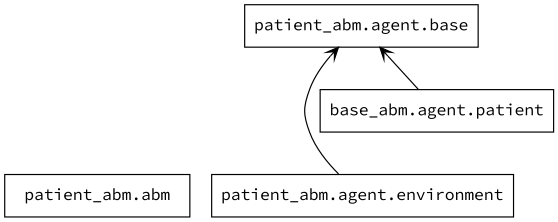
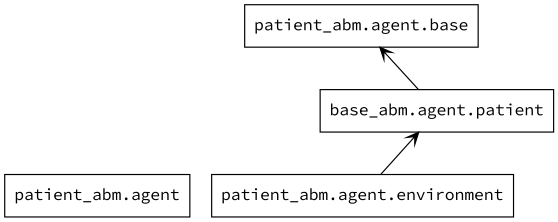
edge "patient_abm.agent.environment" -> "patient_abm.agent.base": now "patient_abm.agent.environment" -> "base_abm.agent.patient"
node "patient_abm.abm": label "patient_abm.abm" -> "patient_abm.agent"
